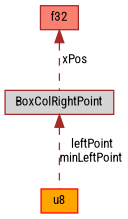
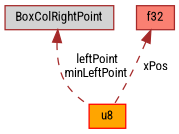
edge "BoxColRightPoint" -> "f32": now "u8" -> "f32"
